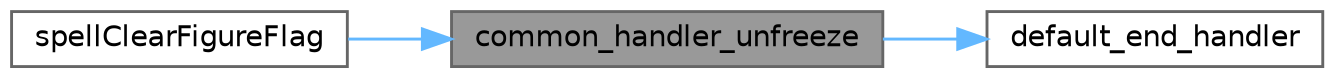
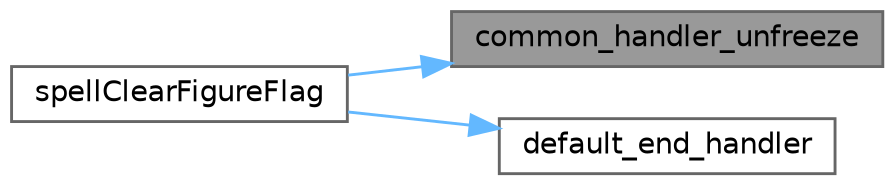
edge "common_handler_unfreeze" -> "default_end_handler": now "spellClearFigureFlag" -> "default_end_handler"
